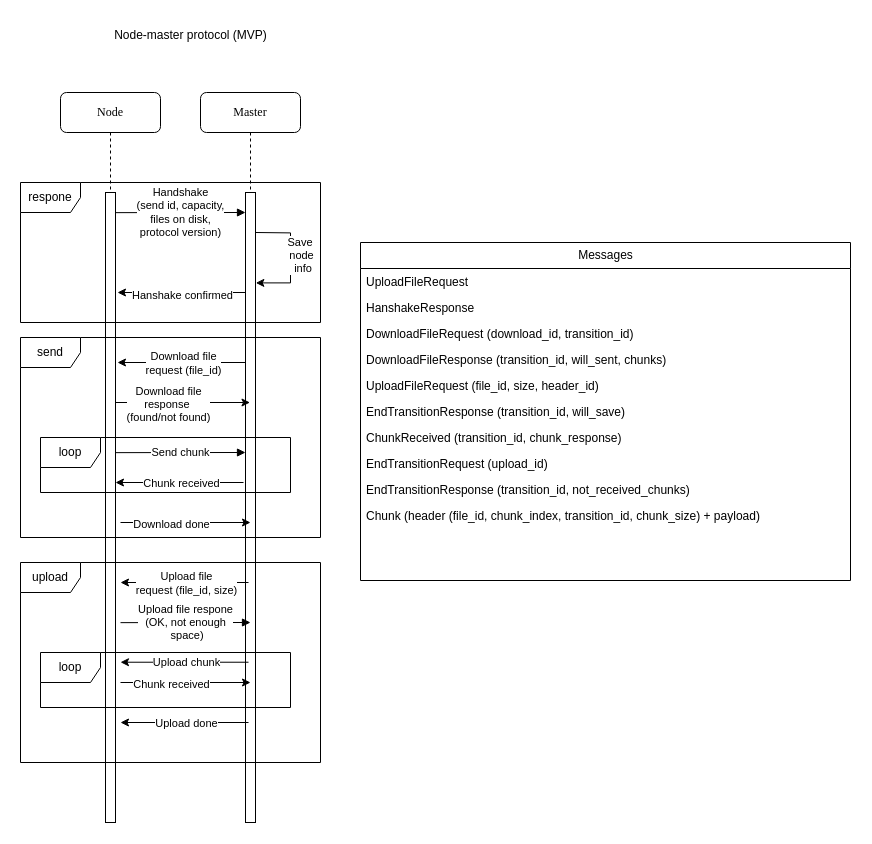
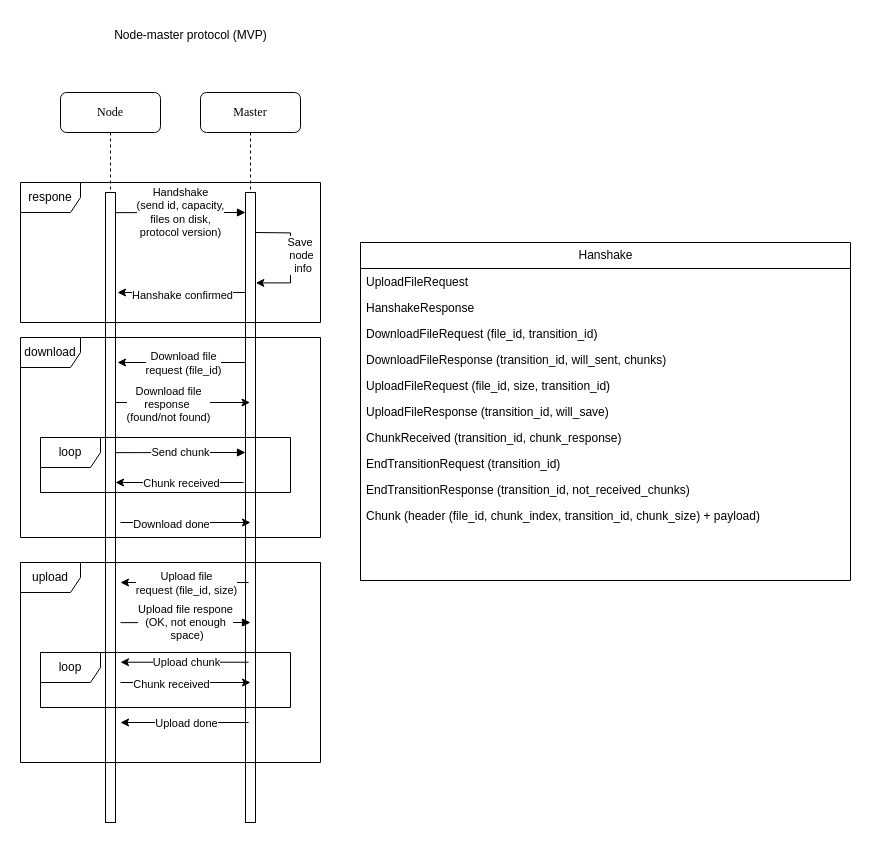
node "Messages": label "Messages" -> "Hanshake"
node "DownloadFileRequest (download_id, transition_id)": label "DownloadFileRequest (download_id, transition_id)" -> "DownloadFileRequest (file_id, transition_id)"
node "send": label "send" -> "download"
node "UploadFileRequest (file_id, size, header_id)": label "UploadFileRequest (file_id, size, header_id)" -> "UploadFileRequest (file_id, size, transition_id)"
node "EndTransitionResponse (transition_id, will_save)": label "EndTransitionResponse (transition_id, will_save)" -> "UploadFileResponse (transition_id, will_save)"
node "EndTransitionRequest (upload_id)": label "EndTransitionRequest (upload_id)" -> "EndTransitionRequest (transition_id)"
